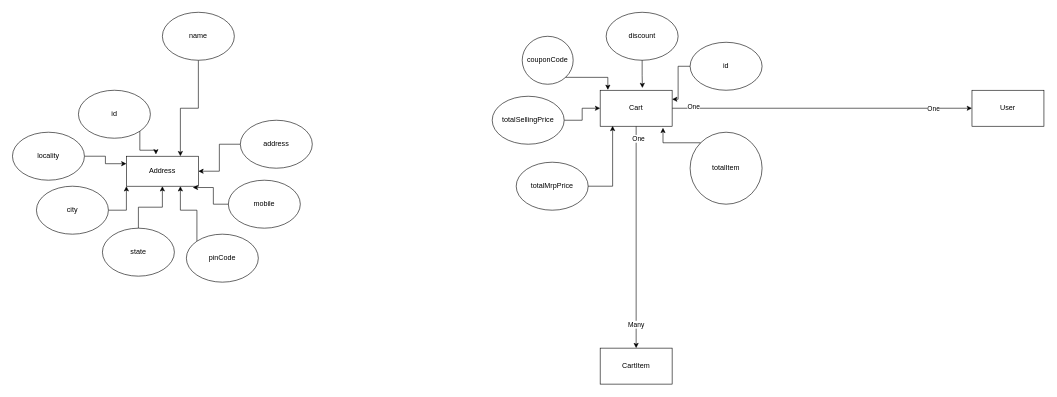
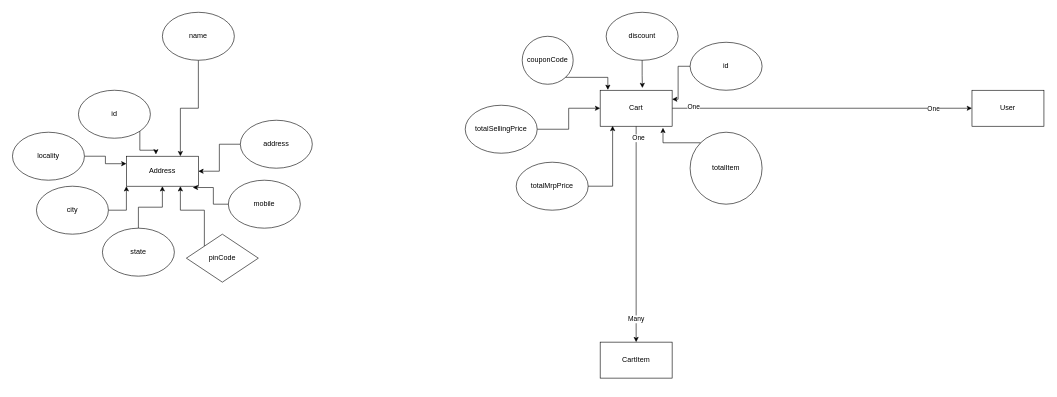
node "totalSellingPrice": moved (528, 120) -> (501, 129)
node "pinCode": shape ellipse -> diamond
node "CartItem": moved (636, 366) -> (636, 360)
